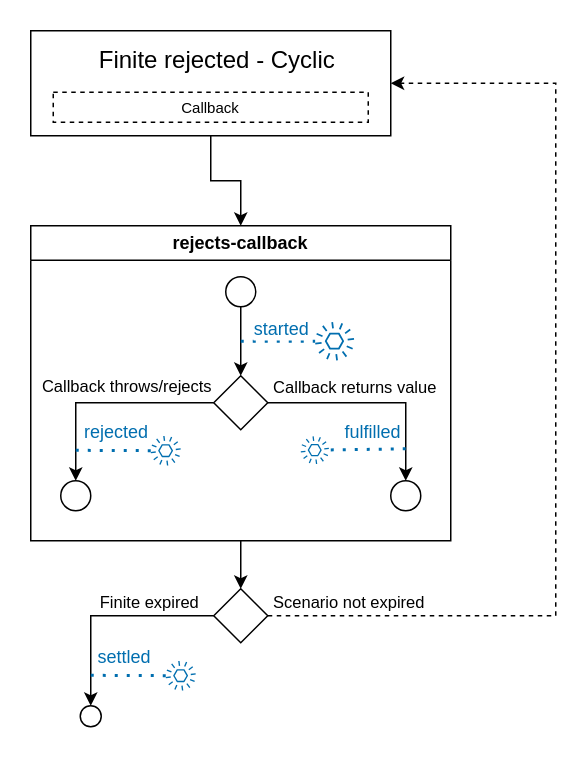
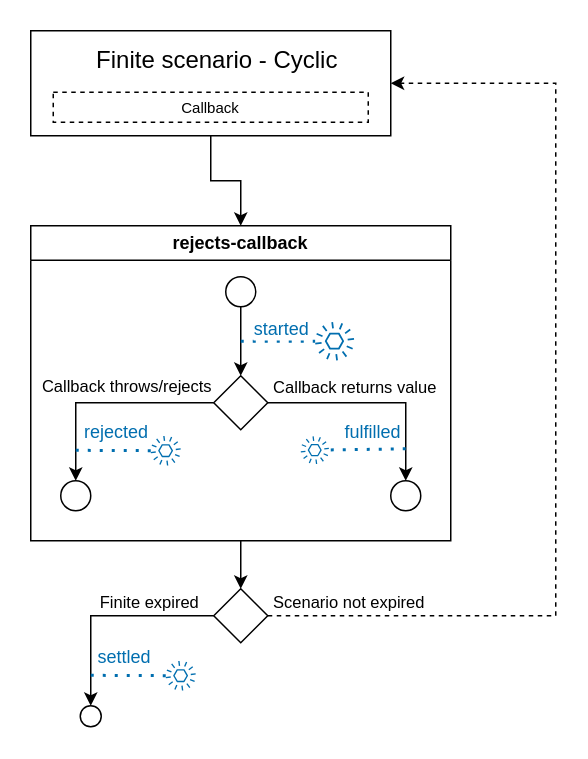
node "Finite rejected - Cyclic": label "Finite rejected - Cyclic" -> "Finite scenario - Cyclic"
